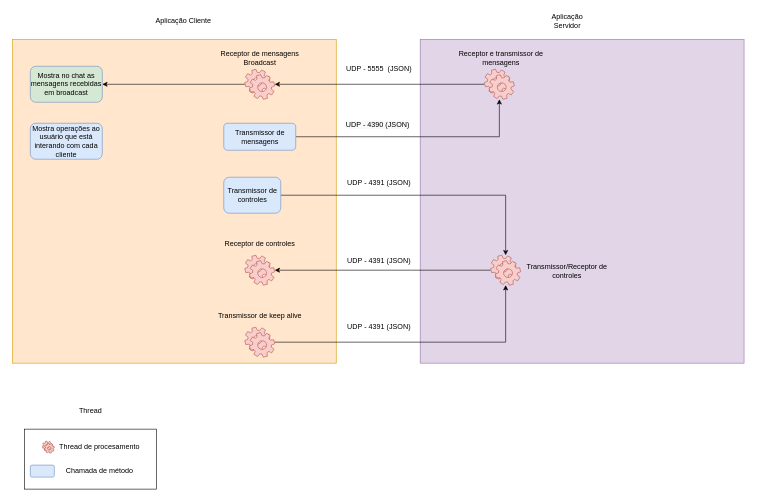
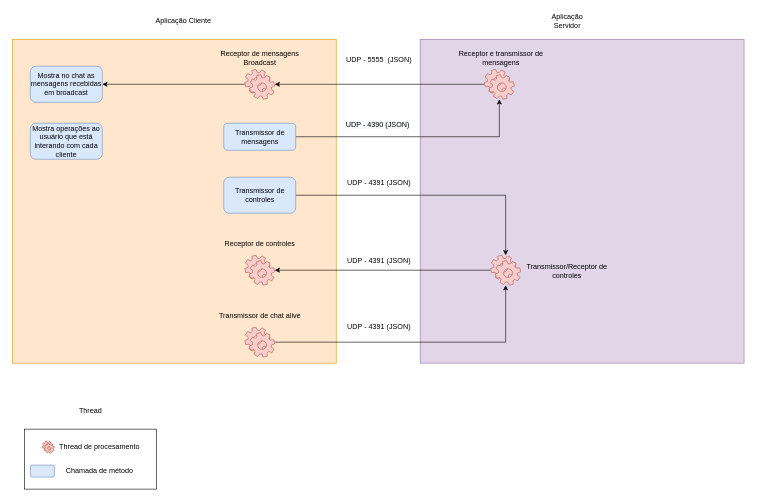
node "UDP - 5555 (JSON)": moved (379, 69) -> (379, 60)
node "Mostra no chat as mensagens recebidas em broadcast": fillcolor #d5e8d4 -> #dae8fc
node "Transmissor de controles": size 57x36 -> 72x36
node "Transmissor de keep alive": label "Transmissor de keep alive" -> "Transmissor de chat alive"
